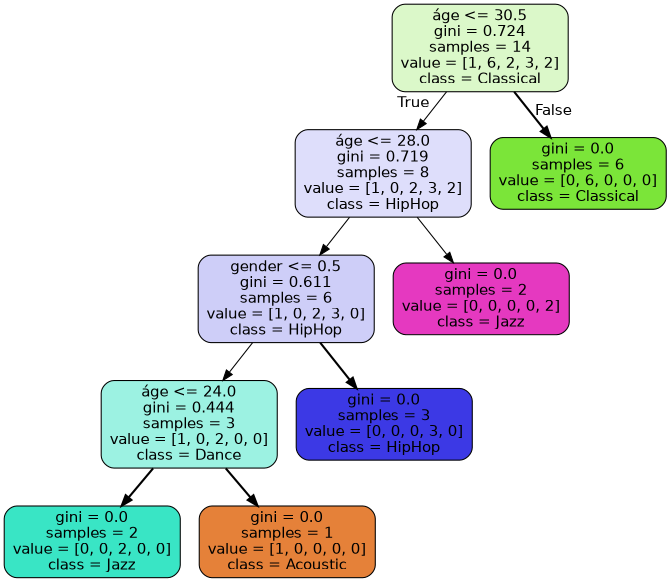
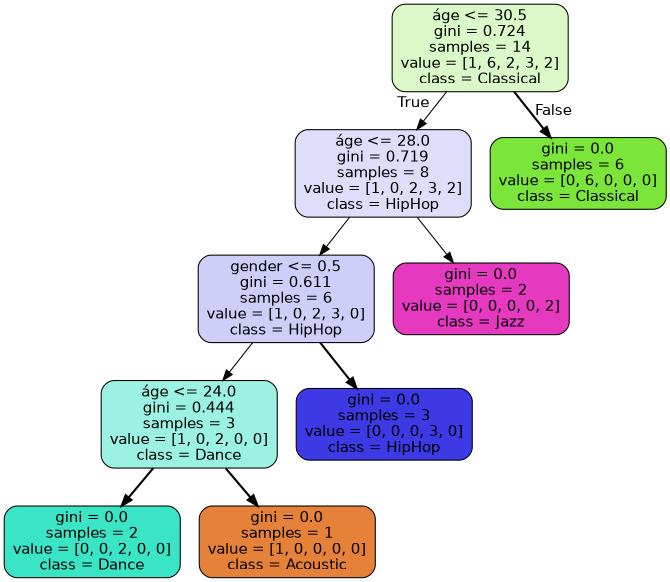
node "gini = 0.0 samples = 2 value = [0, 0, 2, 0, 0] class = Jazz": label "gini = 0.0 samples = 2 value = [0, 0, 2, 0, 0] class = Jazz" -> "gini = 0.0 samples = 2 value = [0, 0, 2, 0, 0] class = Dance"
